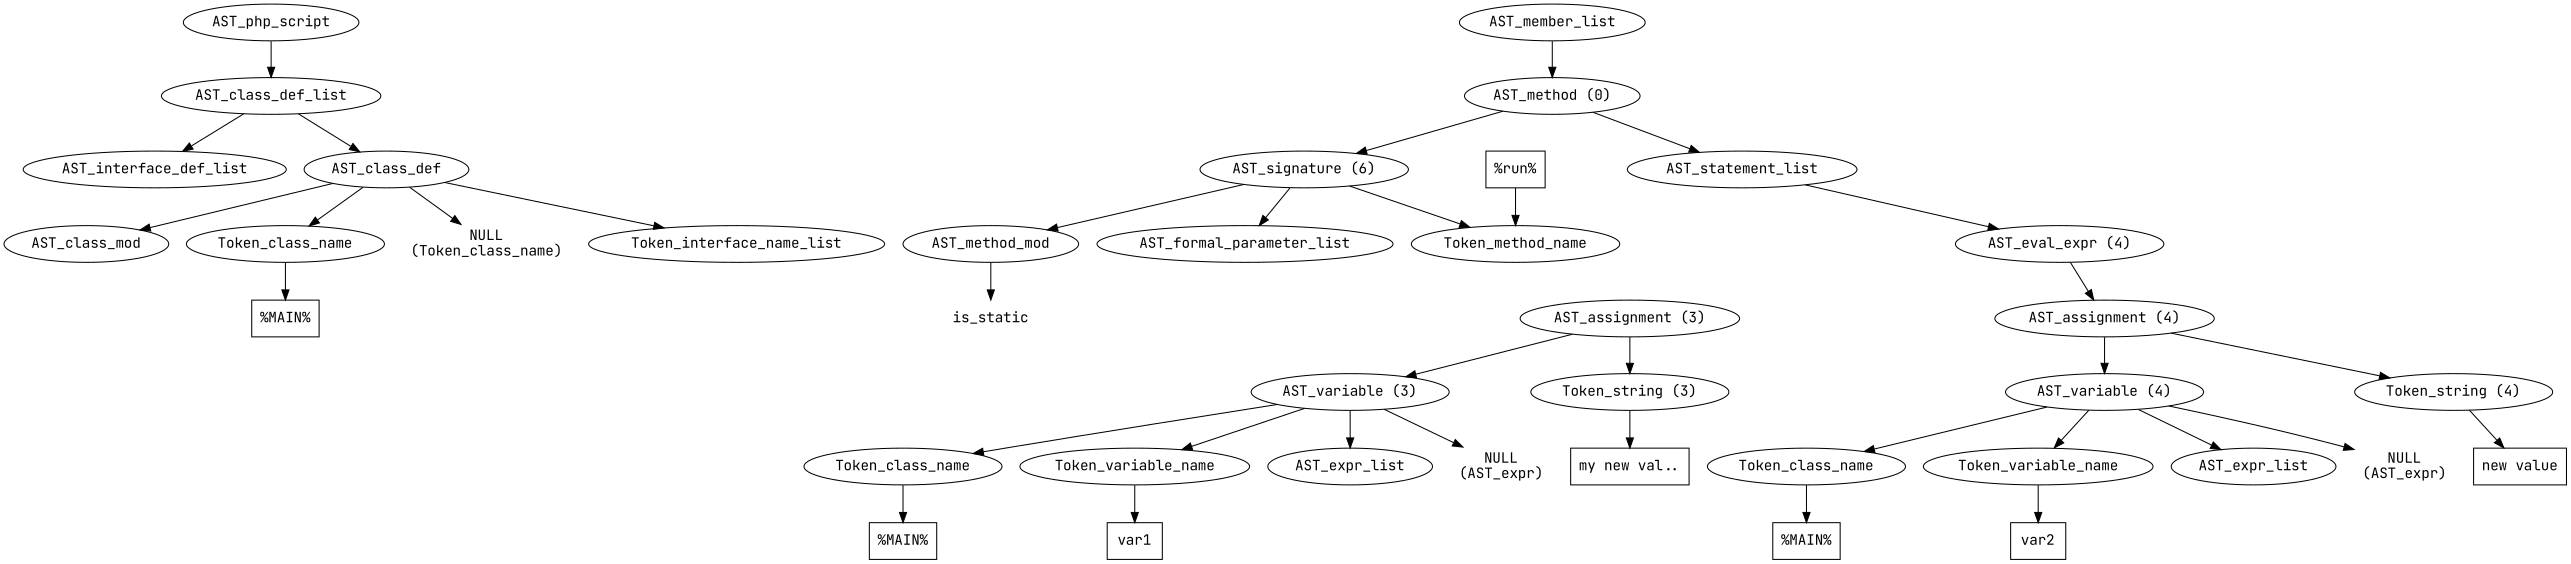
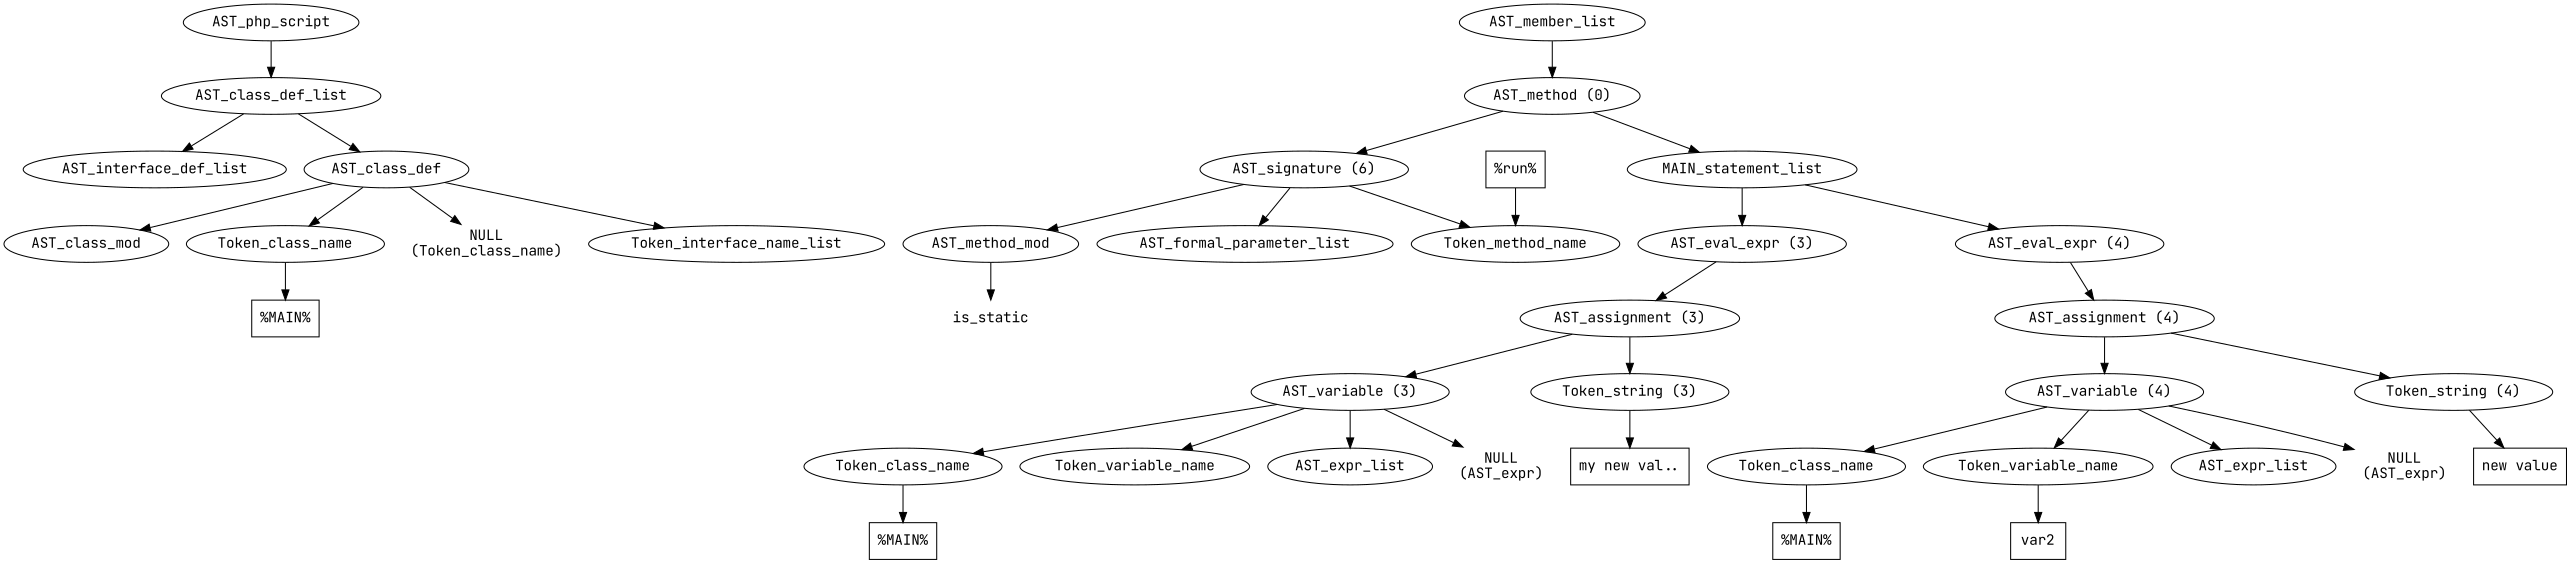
node "AST_statement_list": label "AST_statement_list" -> "MAIN_statement_list"
node "AST_eval_expr (3)": added
node "var1": removed
